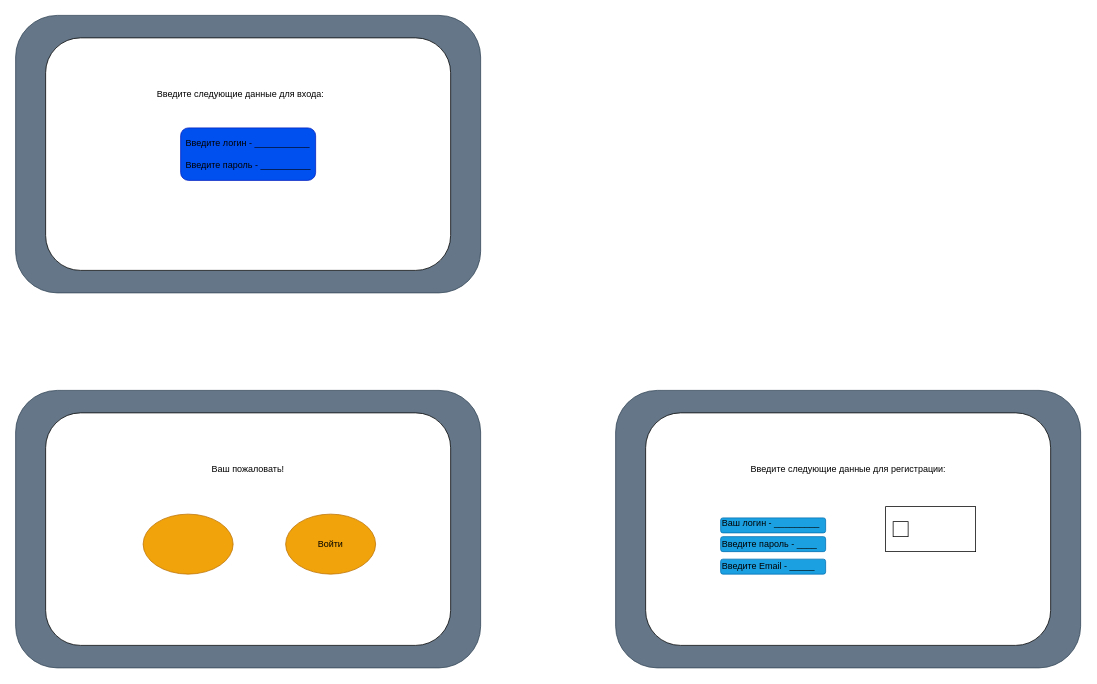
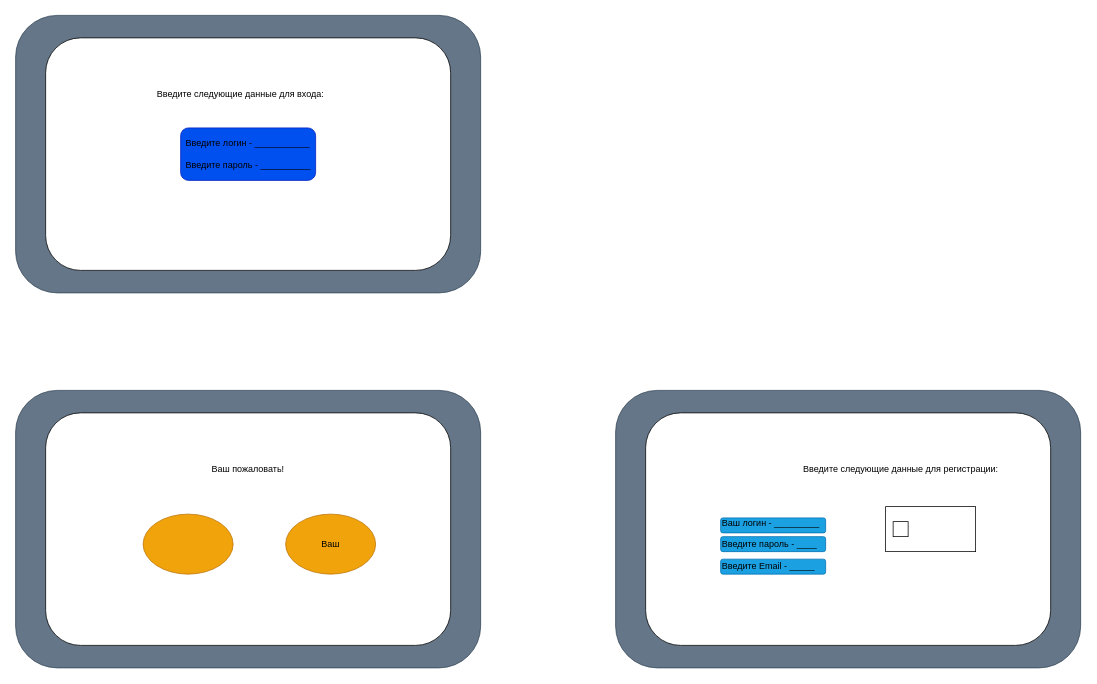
node "Введите следующие данные для регистрации:": moved (848, 469) -> (900, 469)
node "Войти": label "Войти" -> "Ваш"
